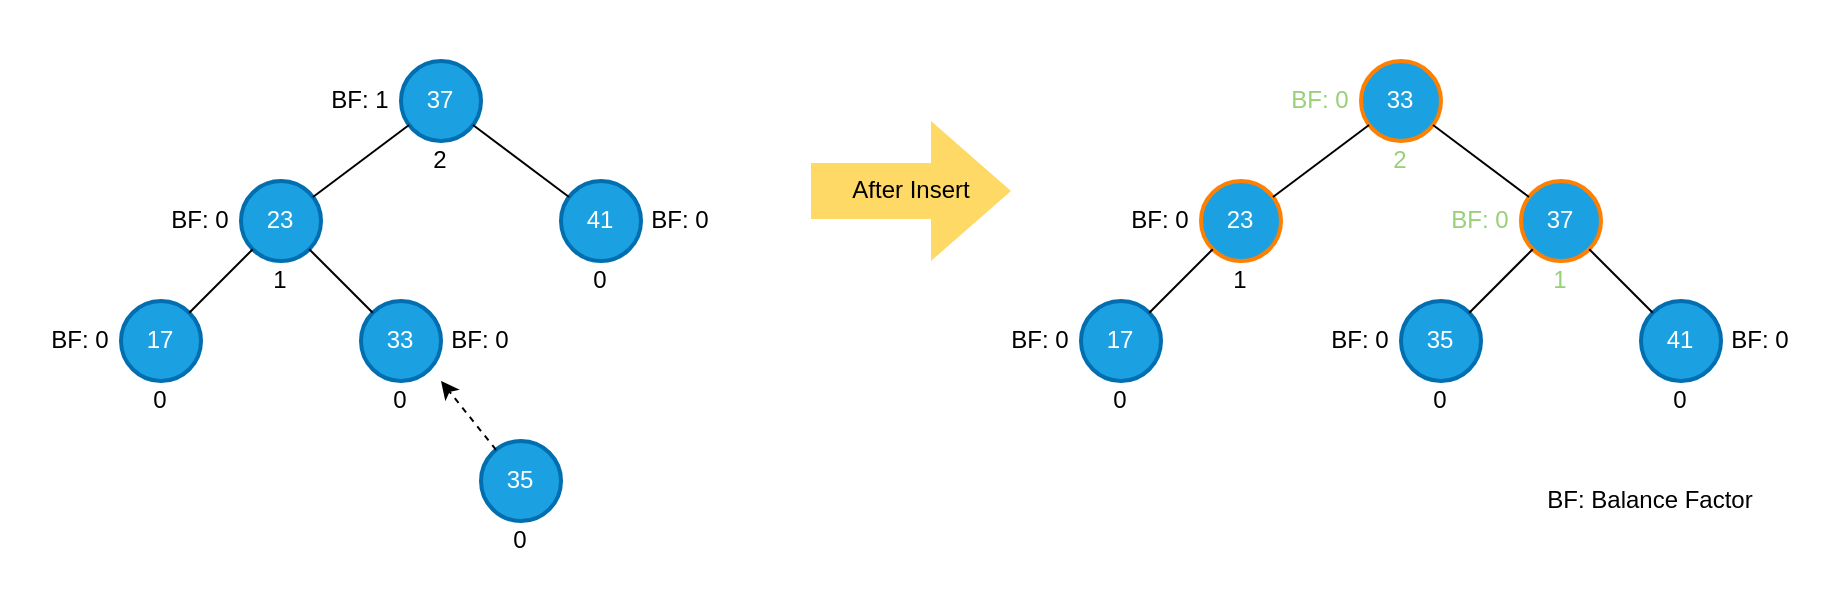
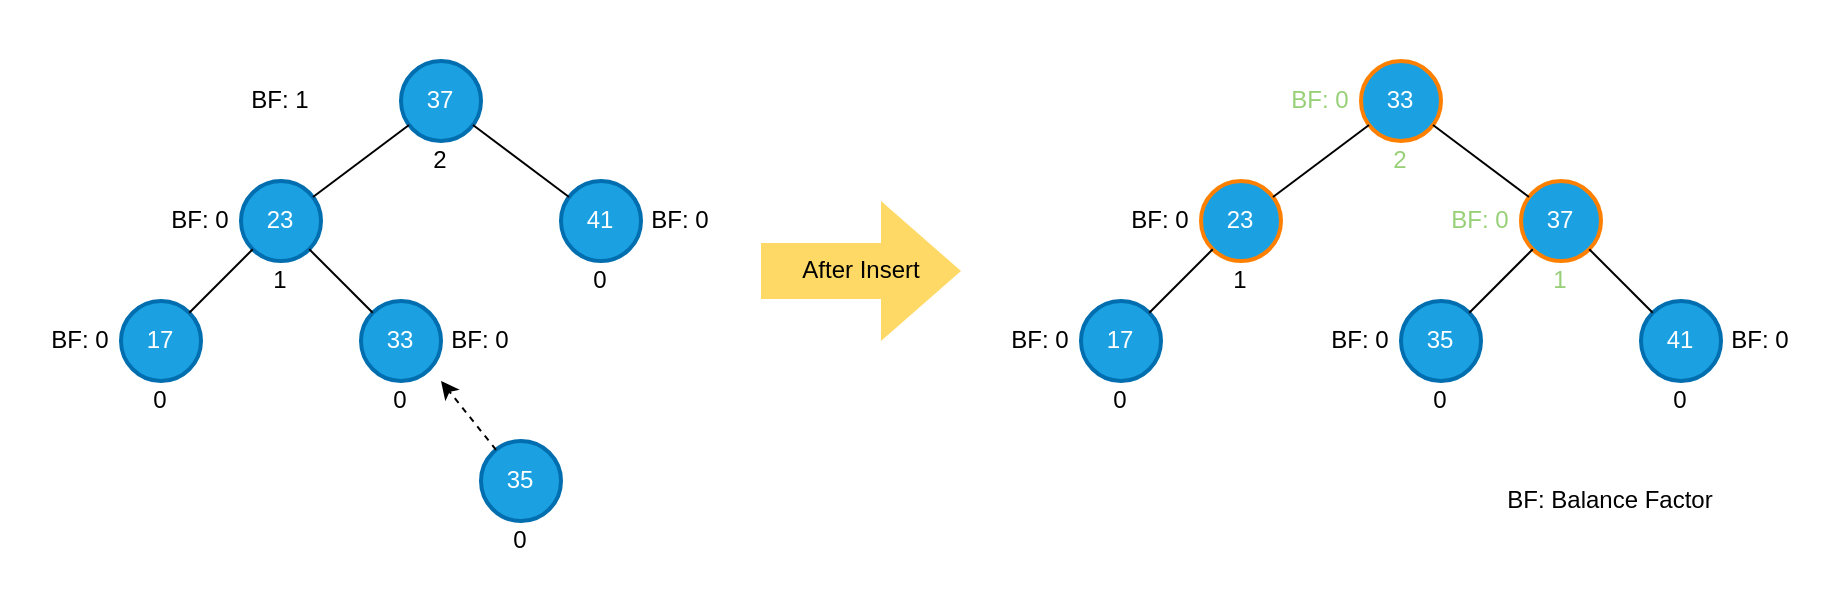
node "BF: 1": moved (361, 101) -> (281, 101)
node "After Insert": moved (911, 191) -> (861, 271)
node "BF: Balance Factor": moved (1651, 501) -> (1611, 501)
